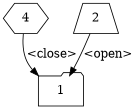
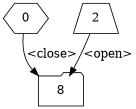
node "4": label "4" -> "0"
node "1": label "1" -> "8"
